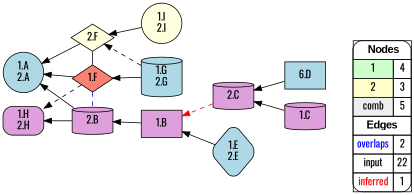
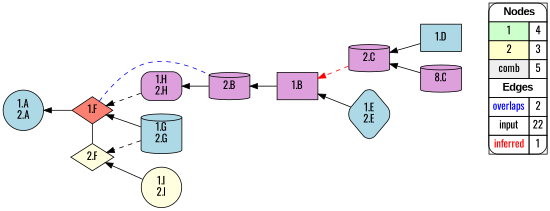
edge "2.F" -> "1.A 2.A": removed
node "6.D": label "6.D" -> "1.D"
edge "2.B" -> "1.A 2.A": removed
edge "1.F" -> "1.H 2.H": reversed
node "1.C": label "1.C" -> "8.C"
